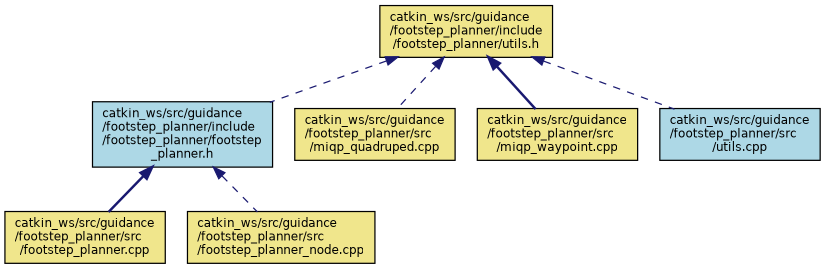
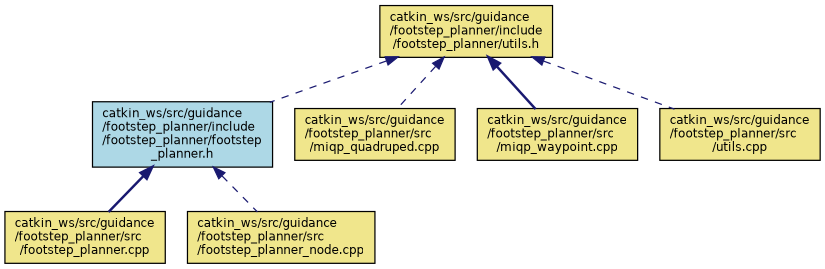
node "catkin_ws/src/guidance /footstep_planner/src /utils.cpp": fillcolor lightblue -> khaki
